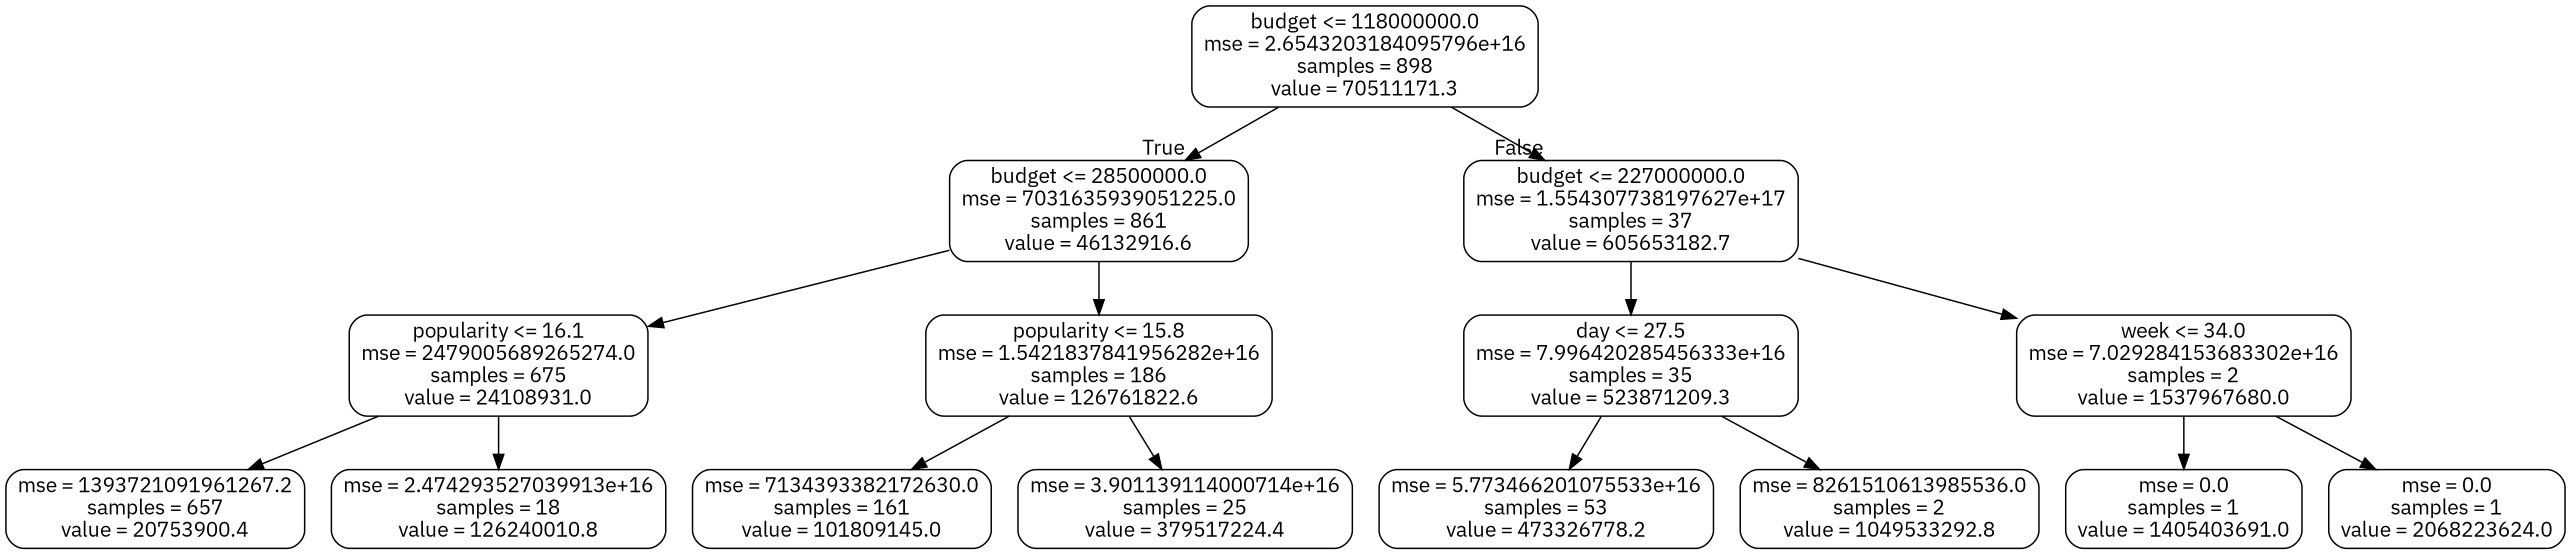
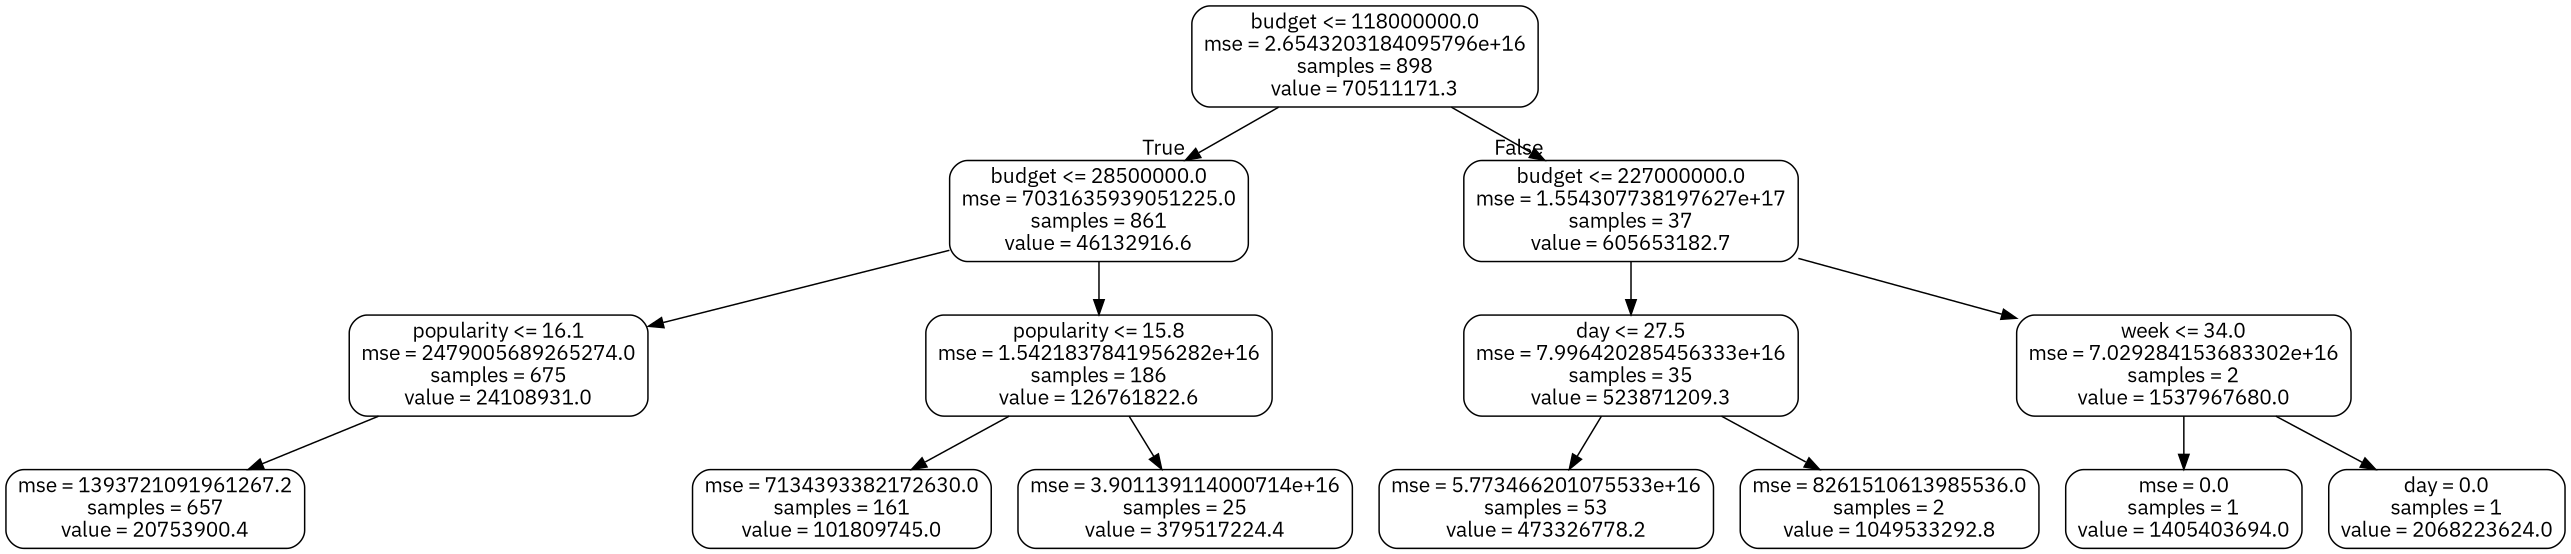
node "mse = 2.474293527039913e+16 samples = 18 value = 126240010.8": removed
node "mse = 7134393382172630.0 samples = 161 value = 101809145.0": label "mse = 7134393382172630.0 samples = 161 value = 101809145.0" -> "mse = 7134393382172630.0 samples = 161 value = 101809745.0"
node "mse = 0.0 samples = 1 value = 1405403691.0": label "mse = 0.0 samples = 1 value = 1405403691.0" -> "mse = 0.0 samples = 1 value = 1405403694.0"
node "mse = 0.0 samples = 1 value = 2068223624.0": label "mse = 0.0 samples = 1 value = 2068223624.0" -> "day = 0.0 samples = 1 value = 2068223624.0"
